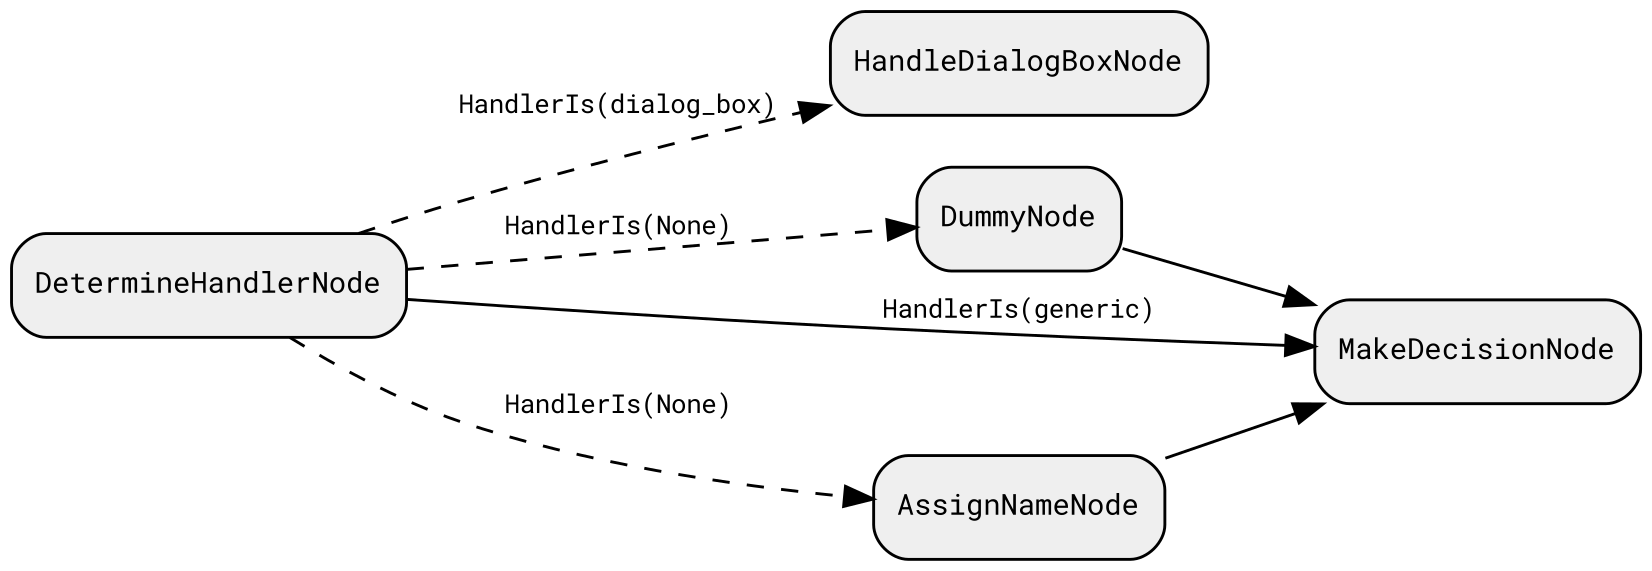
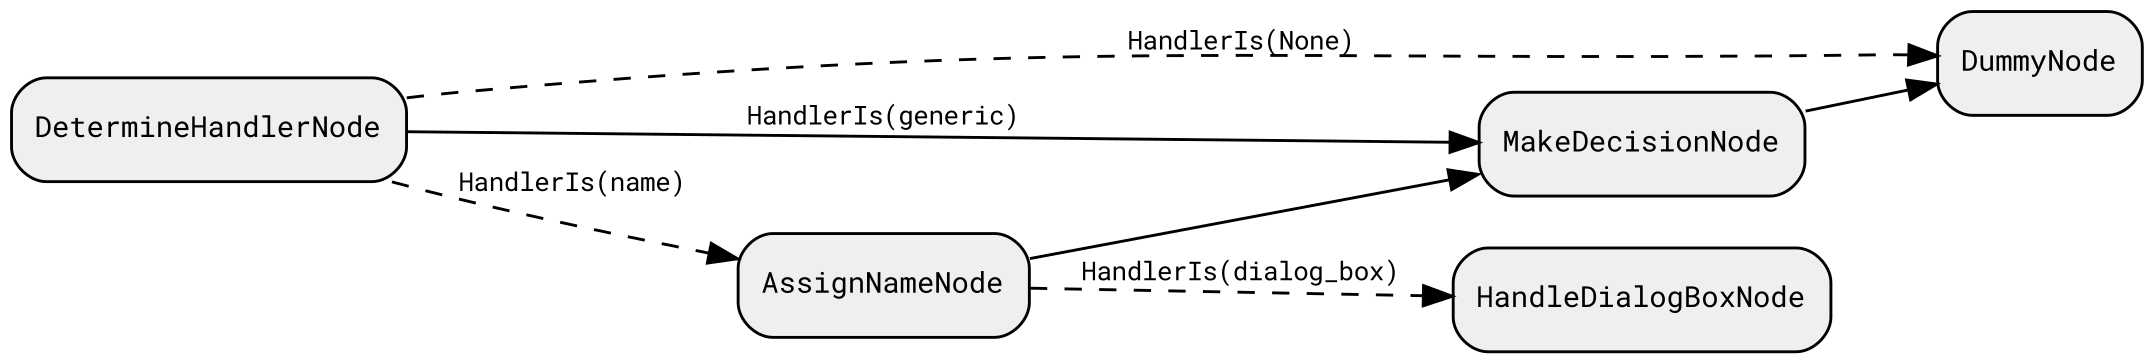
edge "DetermineHandlerNode" -> "HandleDialogBoxNode": now "AssignNameNode" -> "HandleDialogBoxNode"
edge "DummyNode" -> "MakeDecisionNode": reversed
edge "DetermineHandlerNode" -> "AssignNameNode": label "HandlerIs(None)" -> "HandlerIs(name)"
